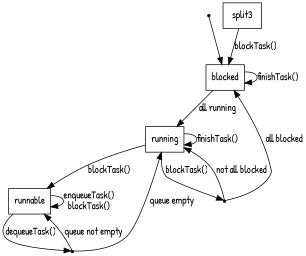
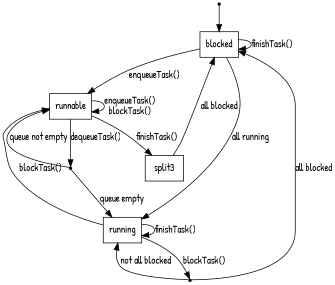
edge "split3" -> "blocked": label "blockTask()" -> "all blocked"
edge "blocked" -> "runnable": added, label "enqueueTask()"
edge "runnable" -> "split3": added, label "finishTask()"
